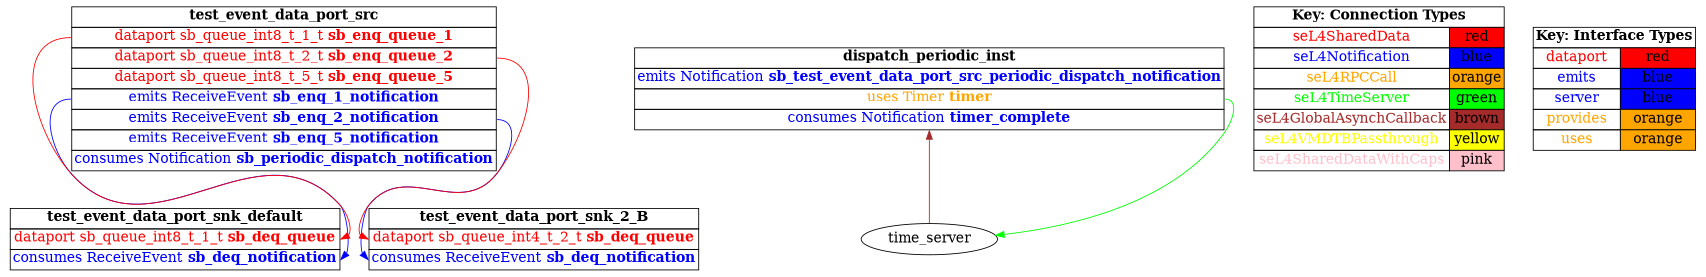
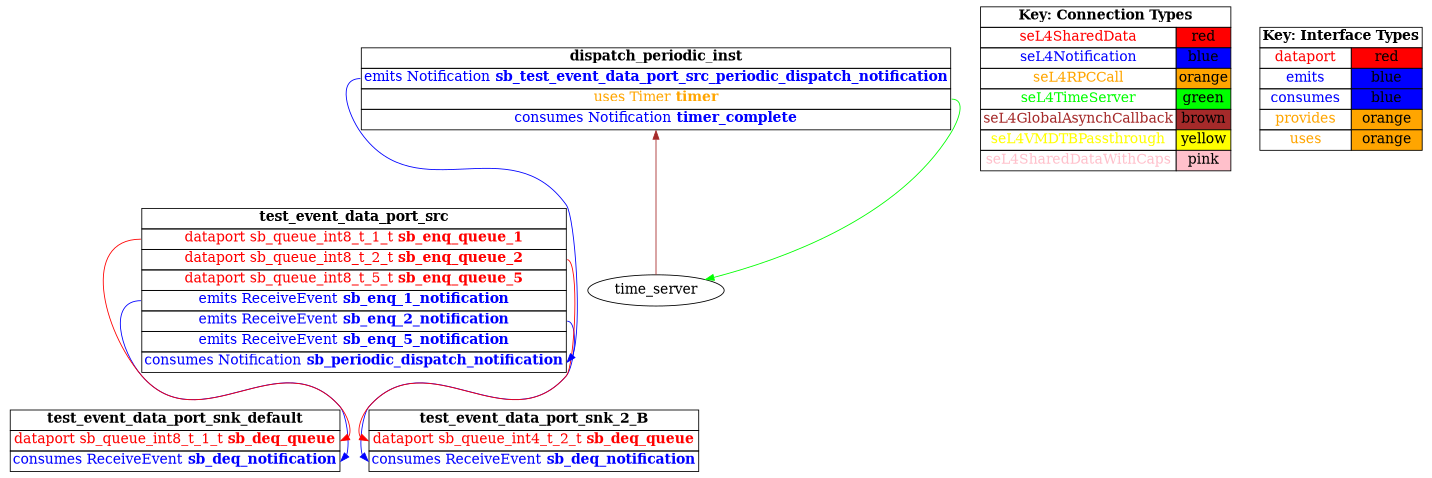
node "Key: Interface Types": text "server" -> "consumes"
edge "dispatch_periodic_inst" -> "test_event_data_port_src": added
